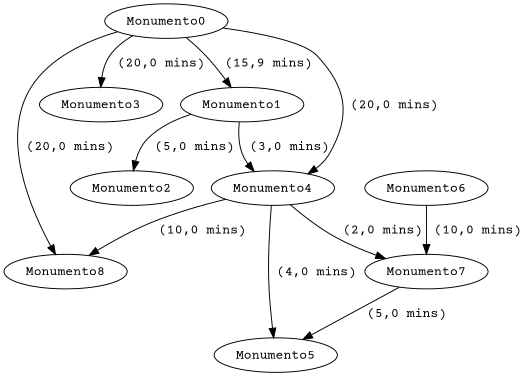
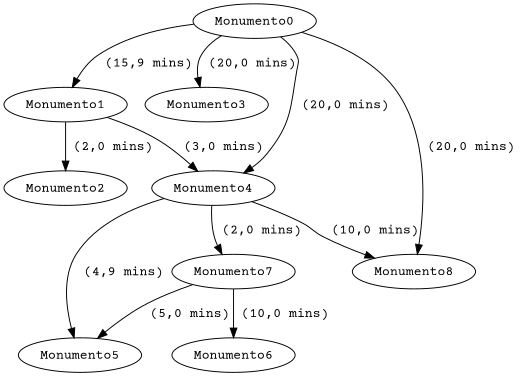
edge "Monumento1" -> "Monumento2": label " (5,0 mins)" -> " (2,0 mins)"
edge "Monumento6" -> "Monumento7": reversed
edge "Monumento4" -> "Monumento5": label " (4,0 mins)" -> " (4,9 mins)"
